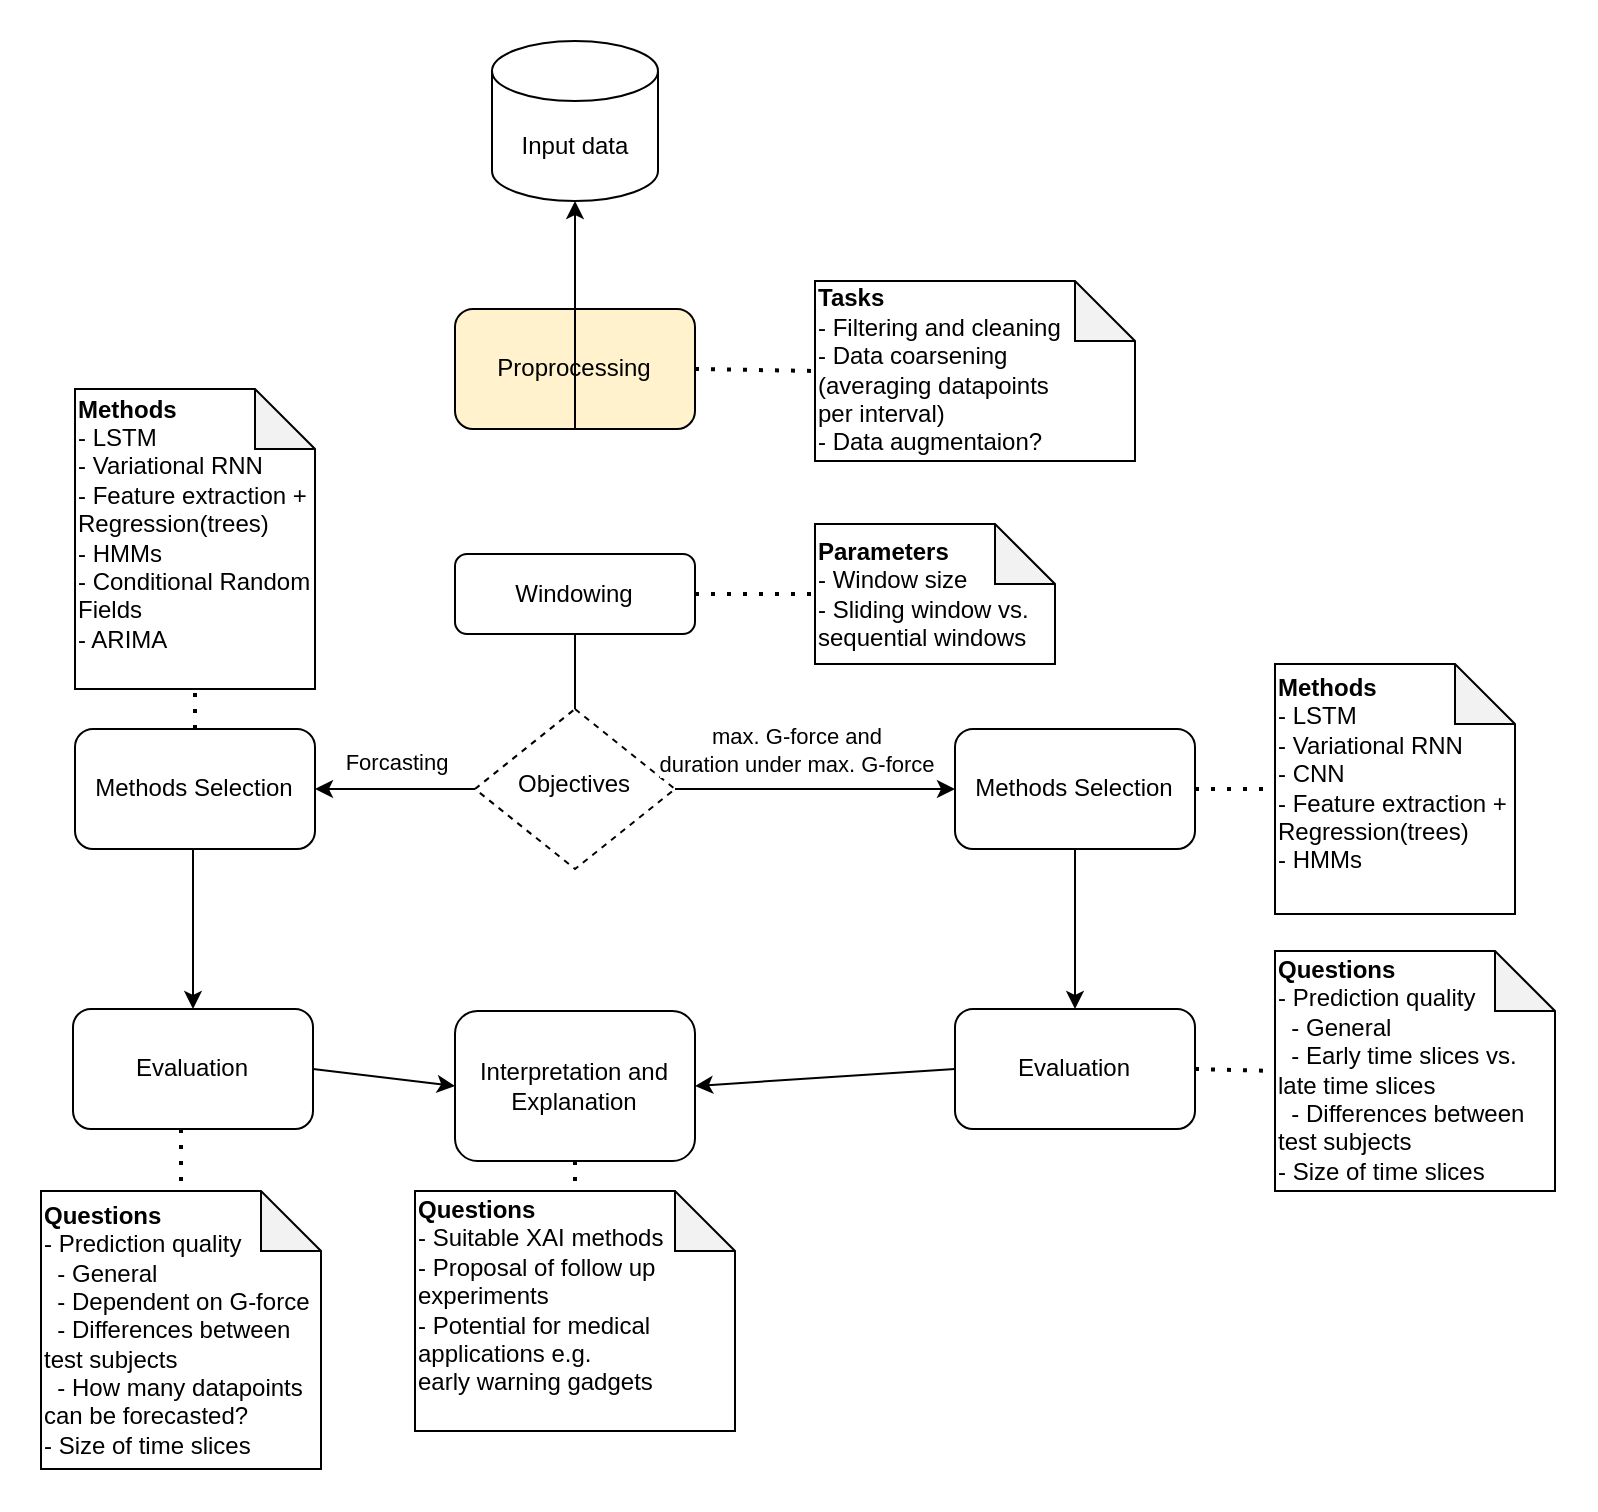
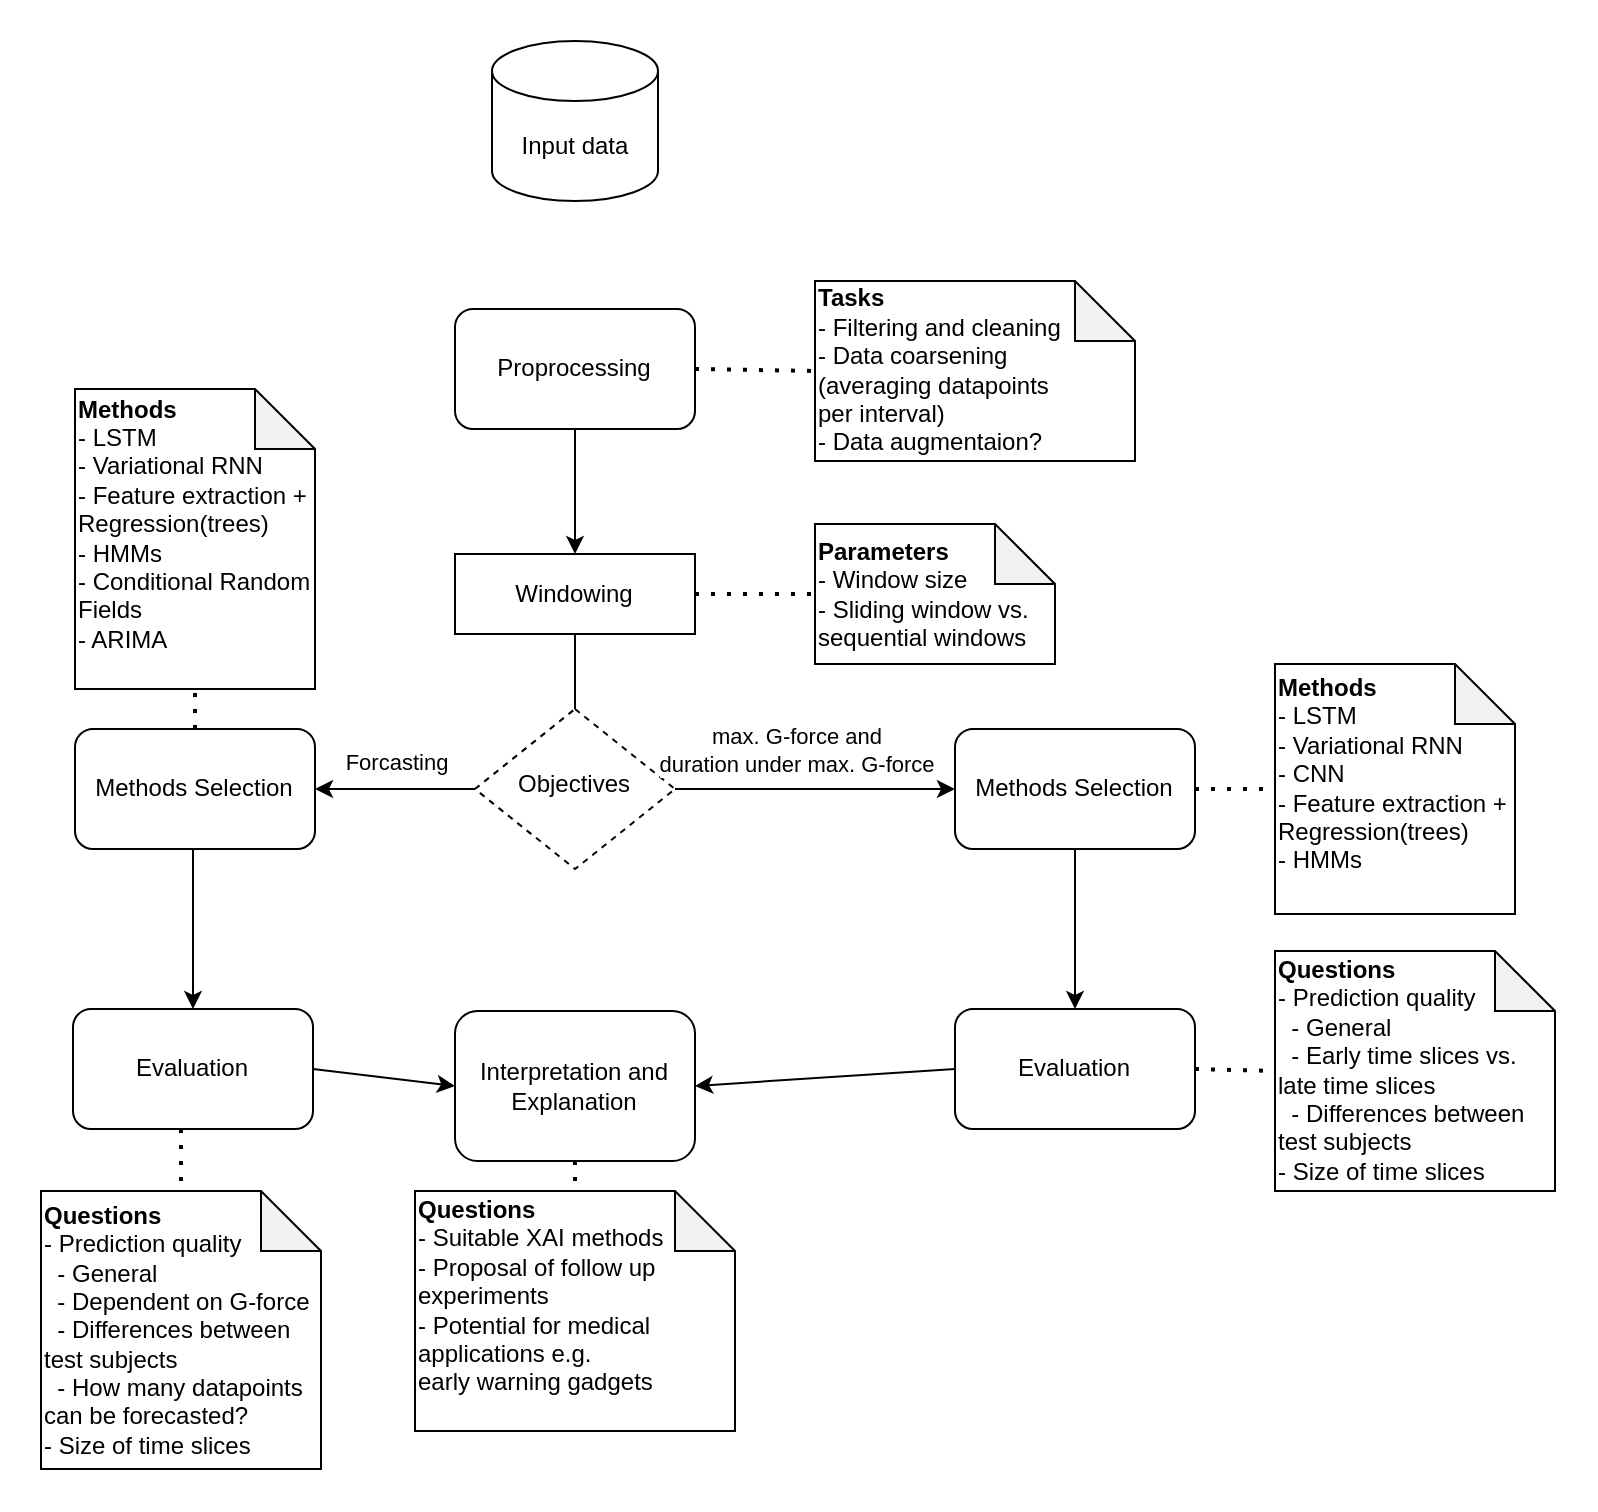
edge "Proprocessing" -> "Input data": now "Proprocessing" -> "Windowing"
node "Proprocessing": fillcolor #fff2cc -> #ffffff
node "Windowing": shape rounded rectangle -> rectangle
